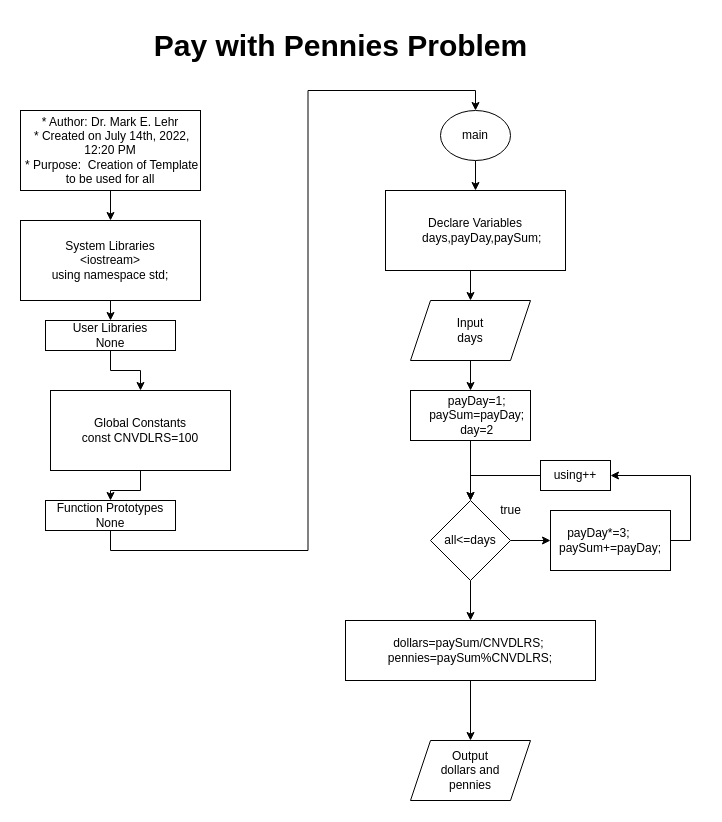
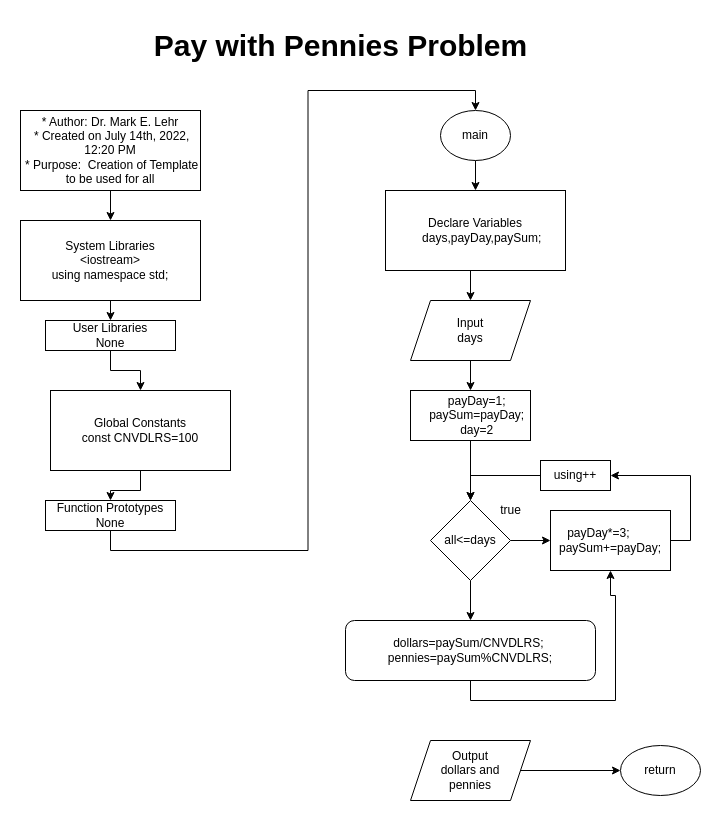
node "dollars=paySum/CNVDLRS; pennies=paySum%CNVDLRS;": shape rectangle -> rounded rectangle
edge "dollars=paySum/CNVDLRS; pennies=paySum%CNVDLRS;" -> "Output dollars and pennies": now "dollars=paySum/CNVDLRS; pennies=paySum%CNVDLRS;" -> "payDay*=3; paySum+=payDay;"
edge "Output dollars and pennies" -> "return": added
node "return": added
